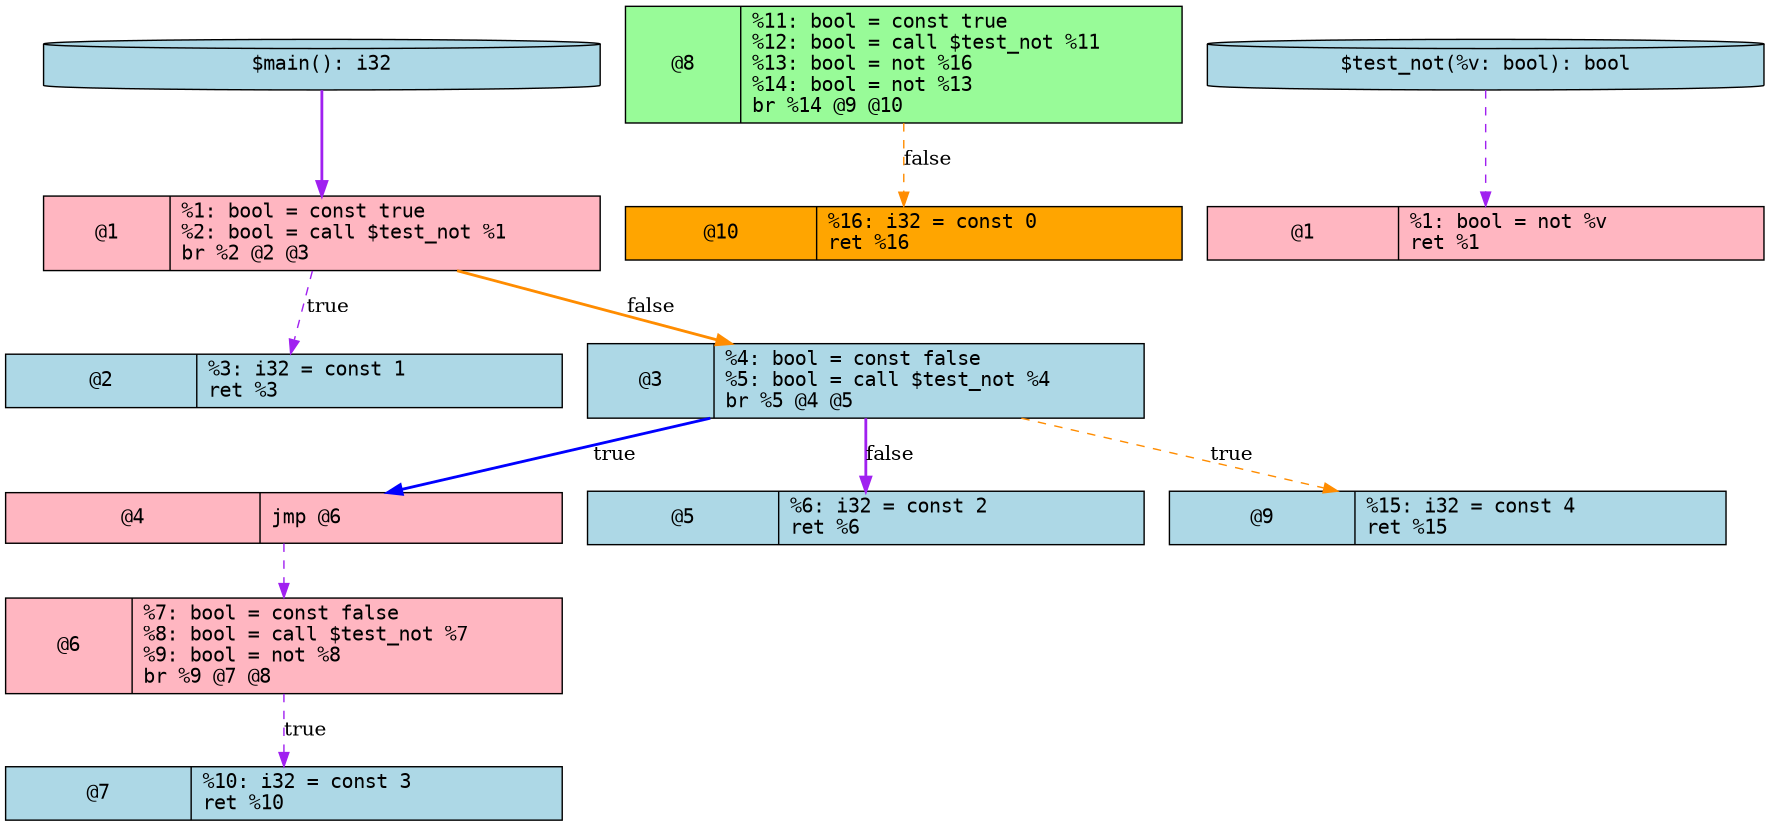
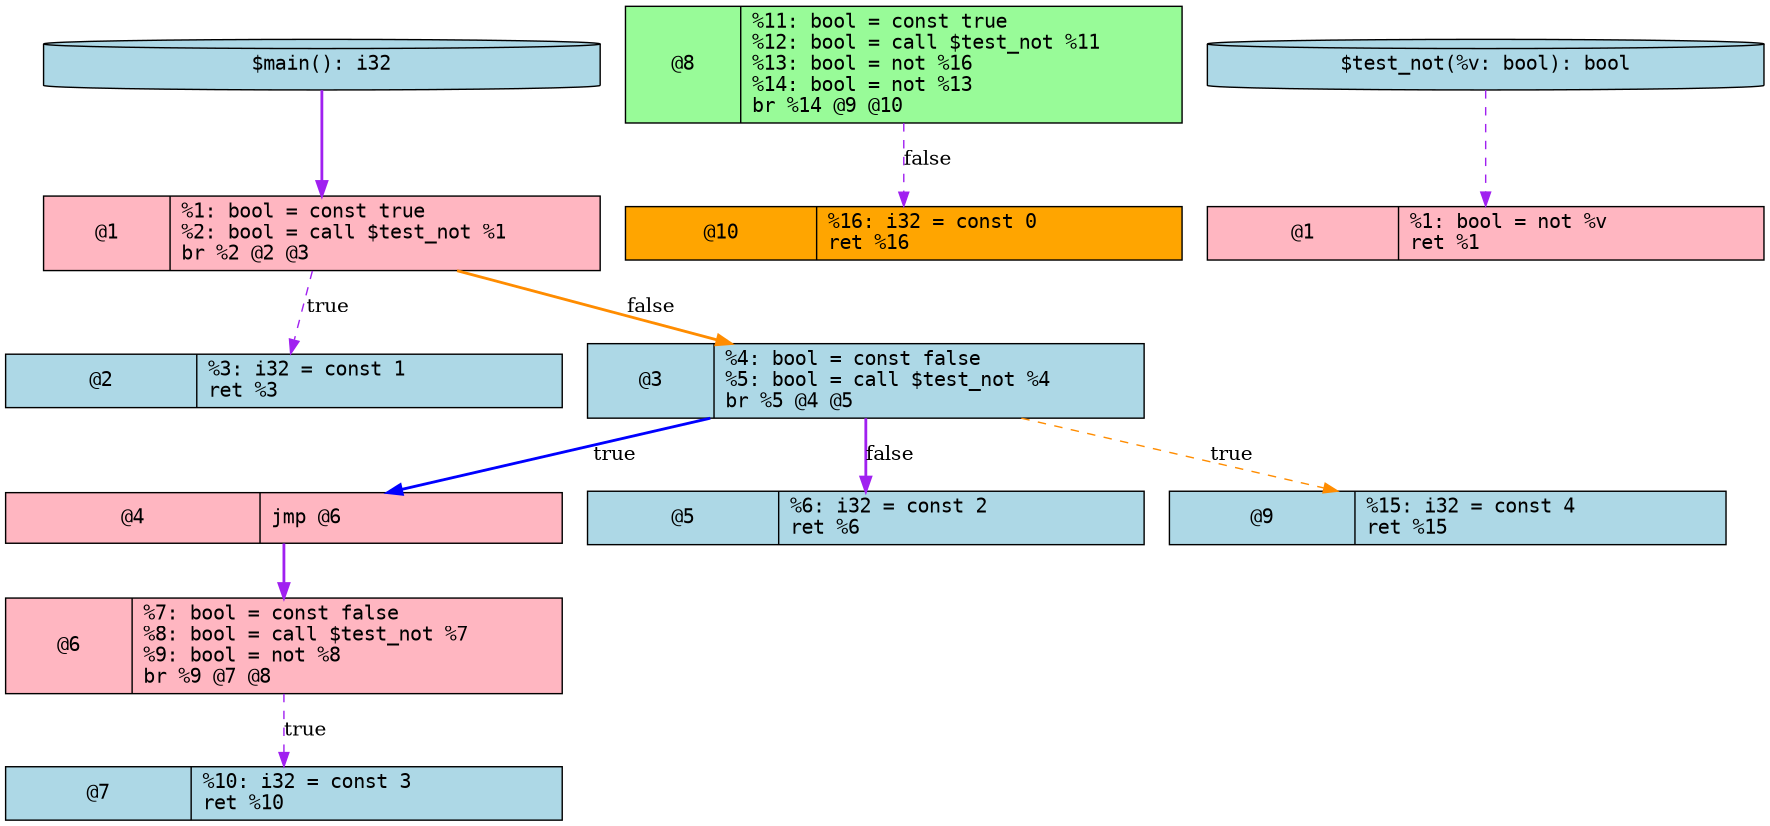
edge "@8" -> "@10": color darkorange -> purple
edge "@4" -> "@6": style dashed -> bold
